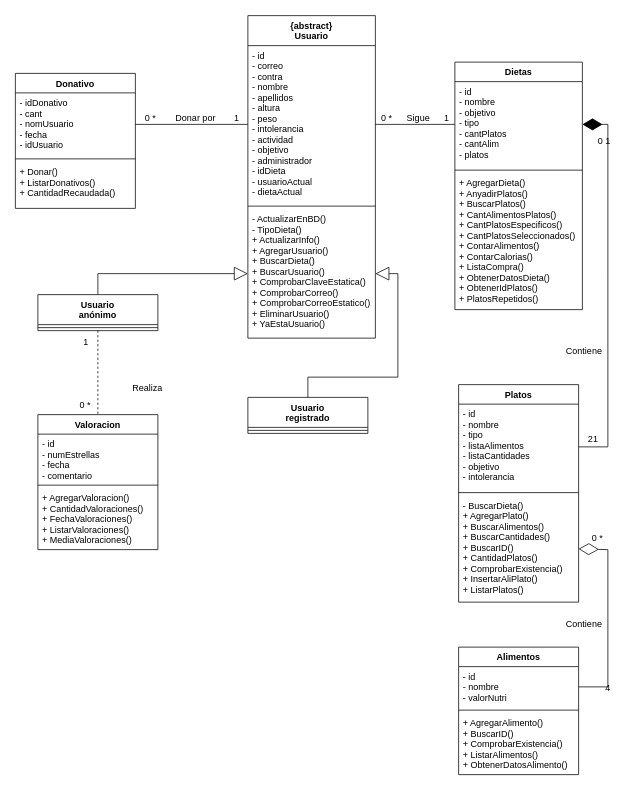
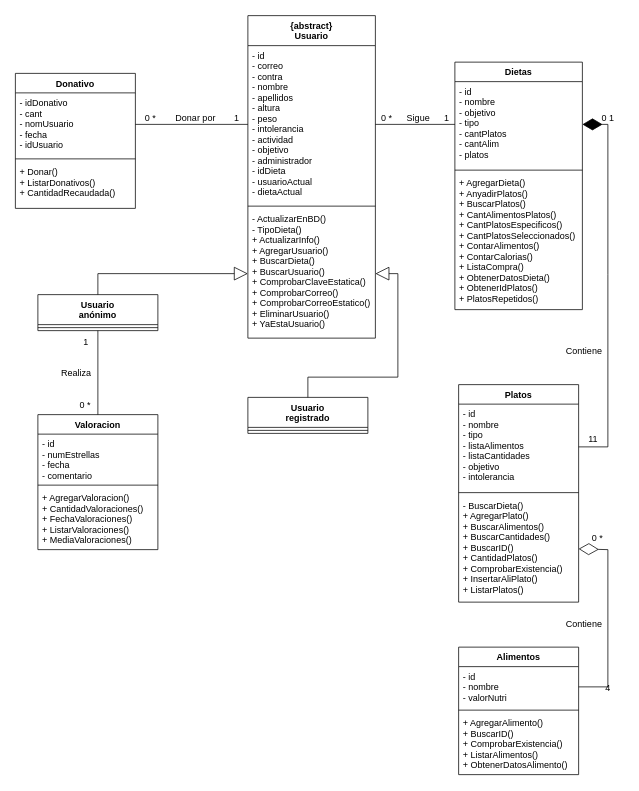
node "0 1": moved (604, 141) -> (608, 118)
edge "Usuario anónimo" -- "Valoracion": style dashed -> solid
node "Realiza": moved (147, 388) -> (76, 373)
node "21": label "21" -> "11"
